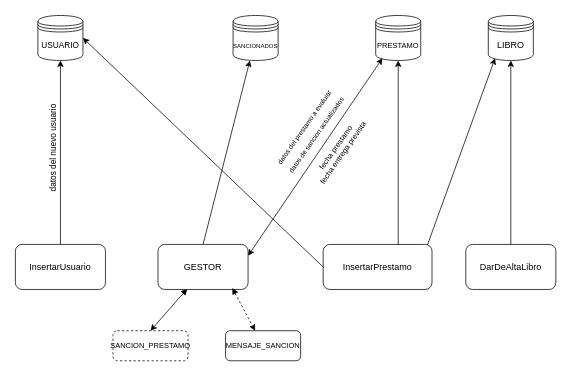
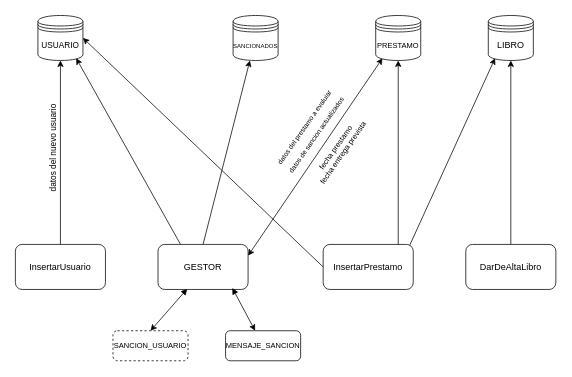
edge "GESTOR" -> "USUARIO": added
node "InsertarPrestamo": size 109x45 -> 90x45
edge "GESTOR" -- "MENSAJE_SANCION": style dashed -> solid
node "SANCION_PRESTAMO": label "SANCION_PRESTAMO" -> "SANCION_USUARIO"
